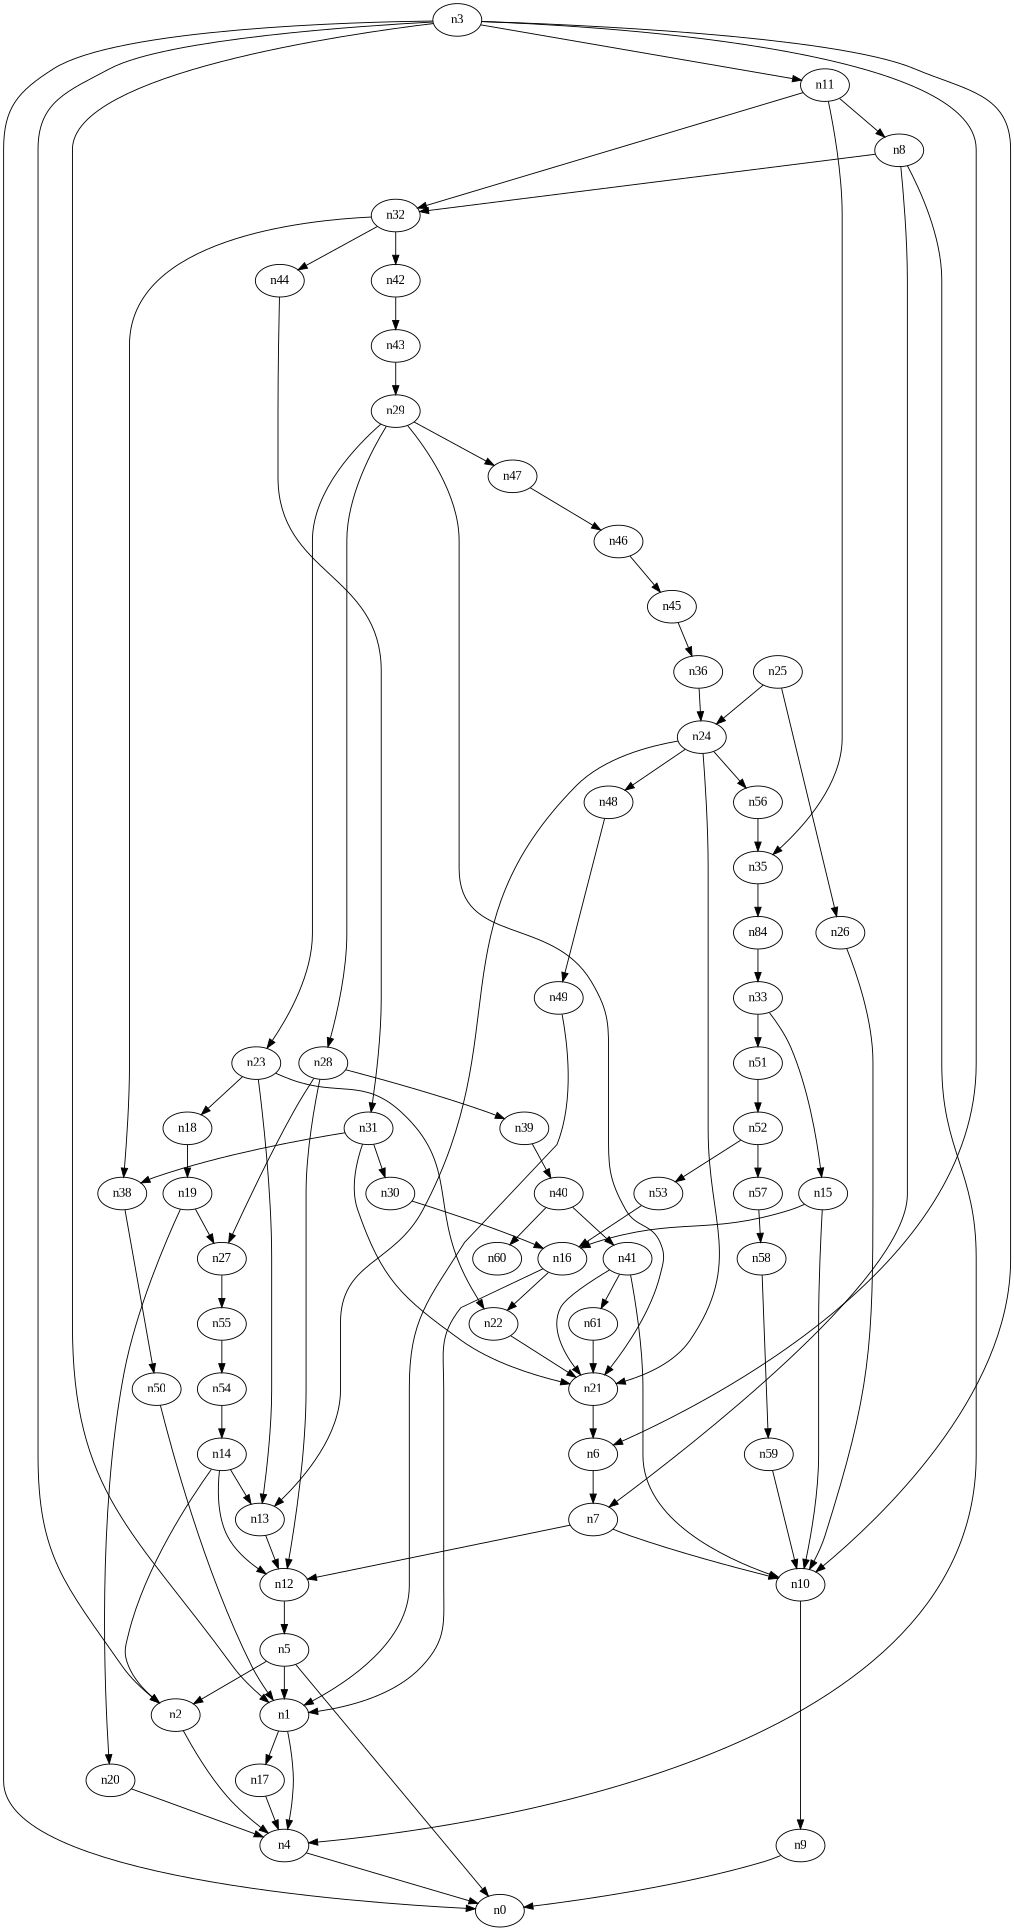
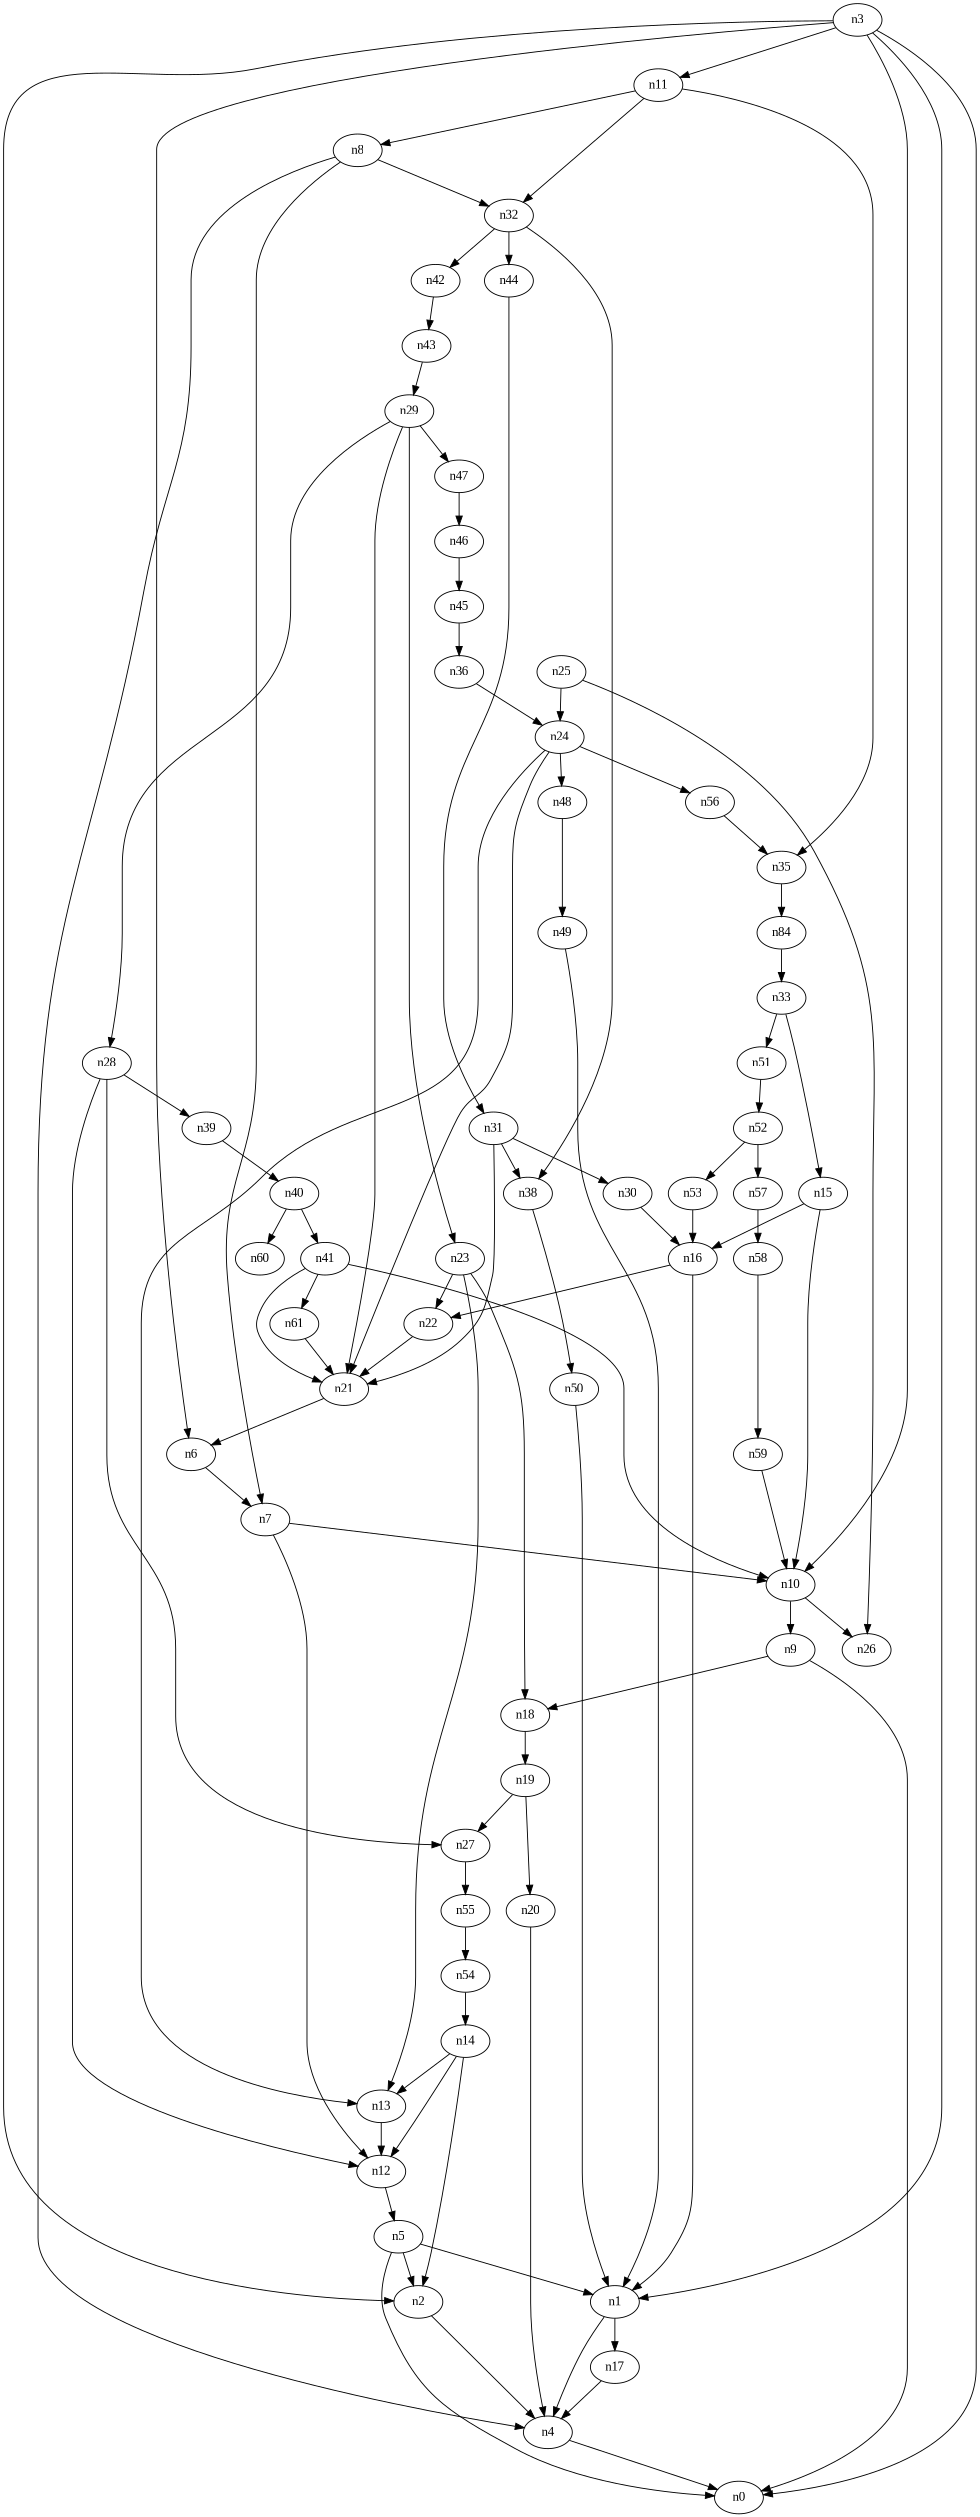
edge "n26" -> "n10": reversed
edge "n9" -> "n18": added
